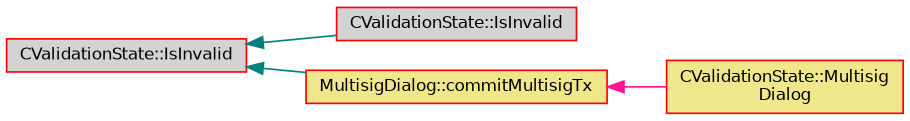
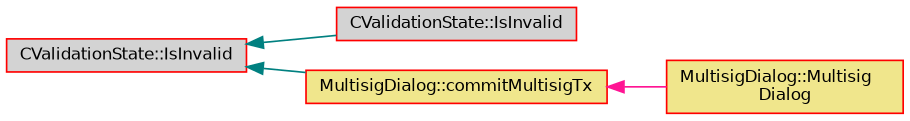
node "CValidationState::Multisig Dialog": label "CValidationState::Multisig Dialog" -> "MultisigDialog::Multisig Dialog"
